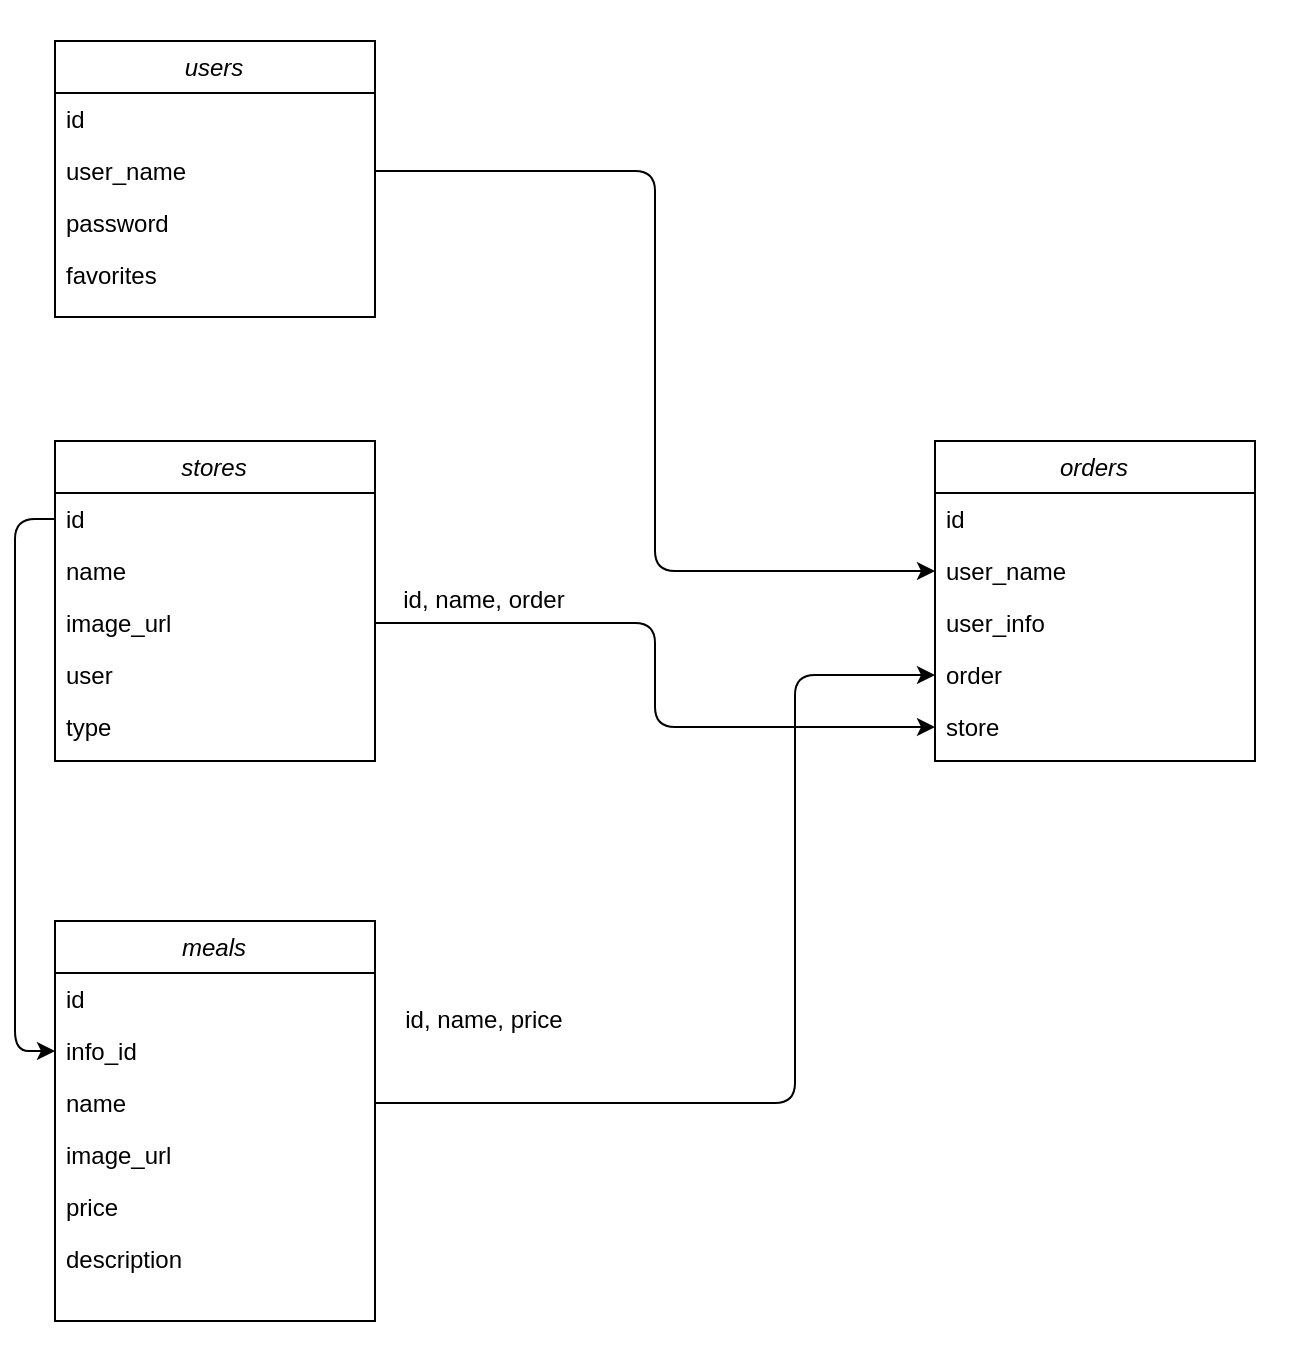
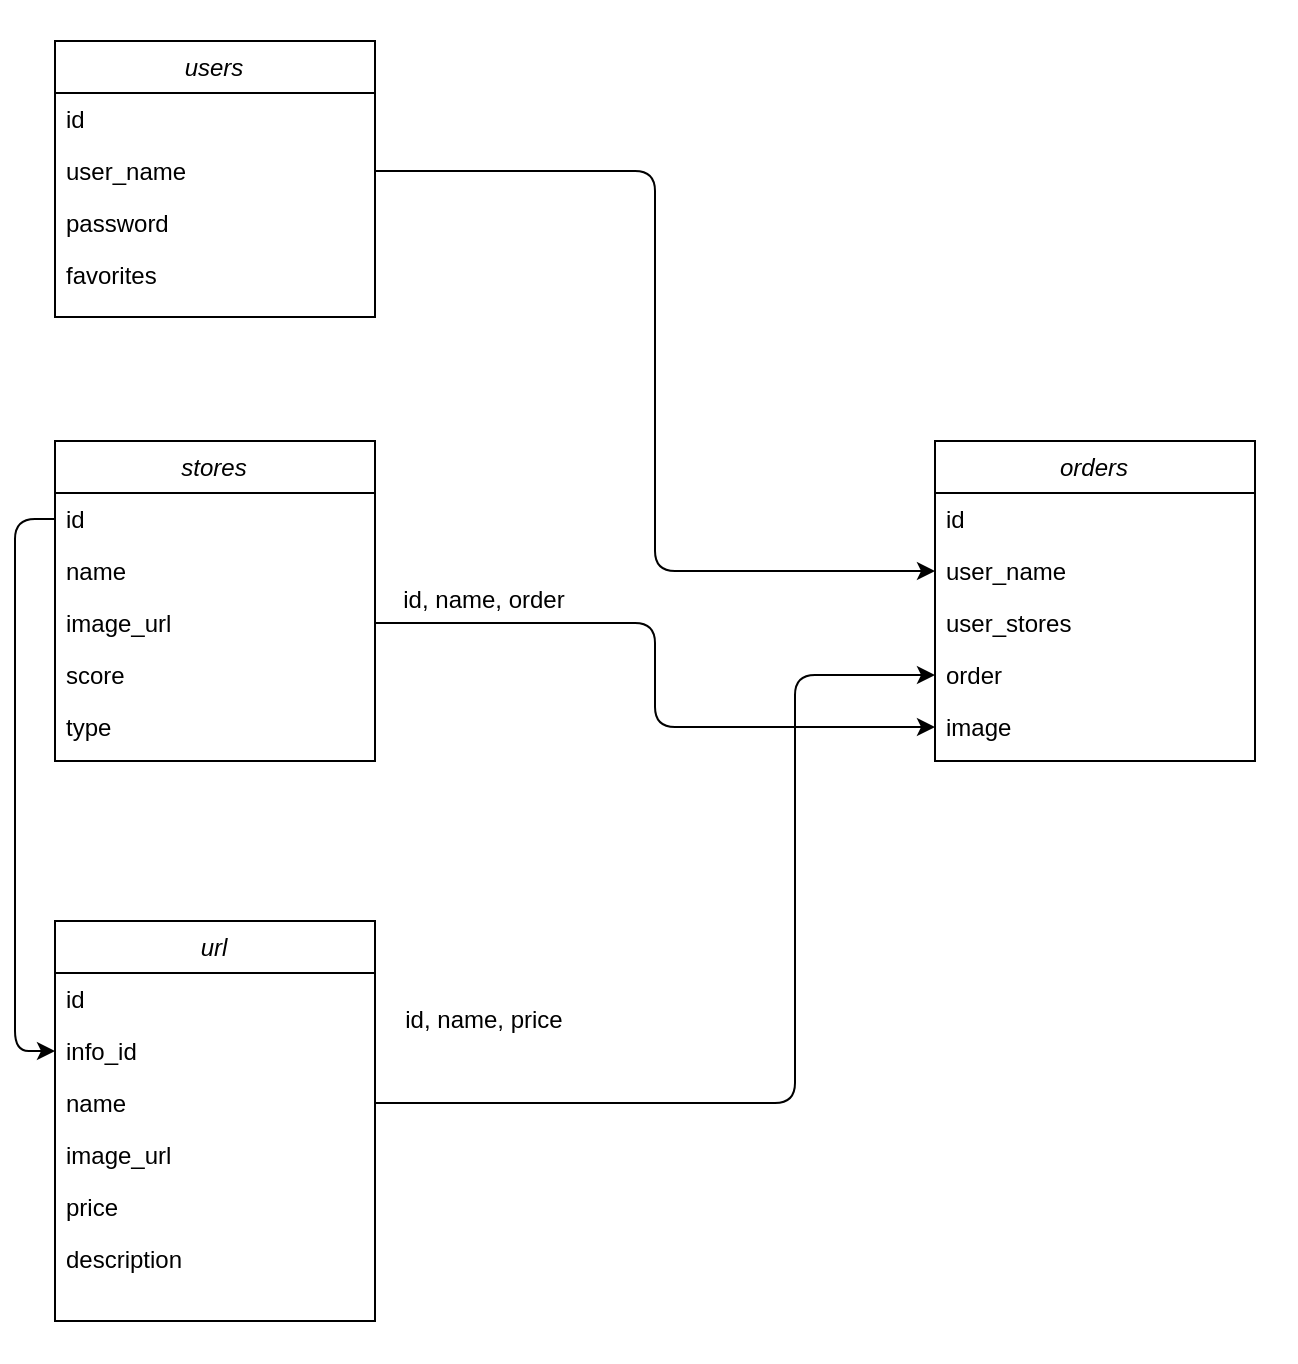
node "user_info": label "user_info" -> "user_stores"
node "user": label "user" -> "score"
node "store": label "store" -> "image"
node "meals": label "meals" -> "url"
